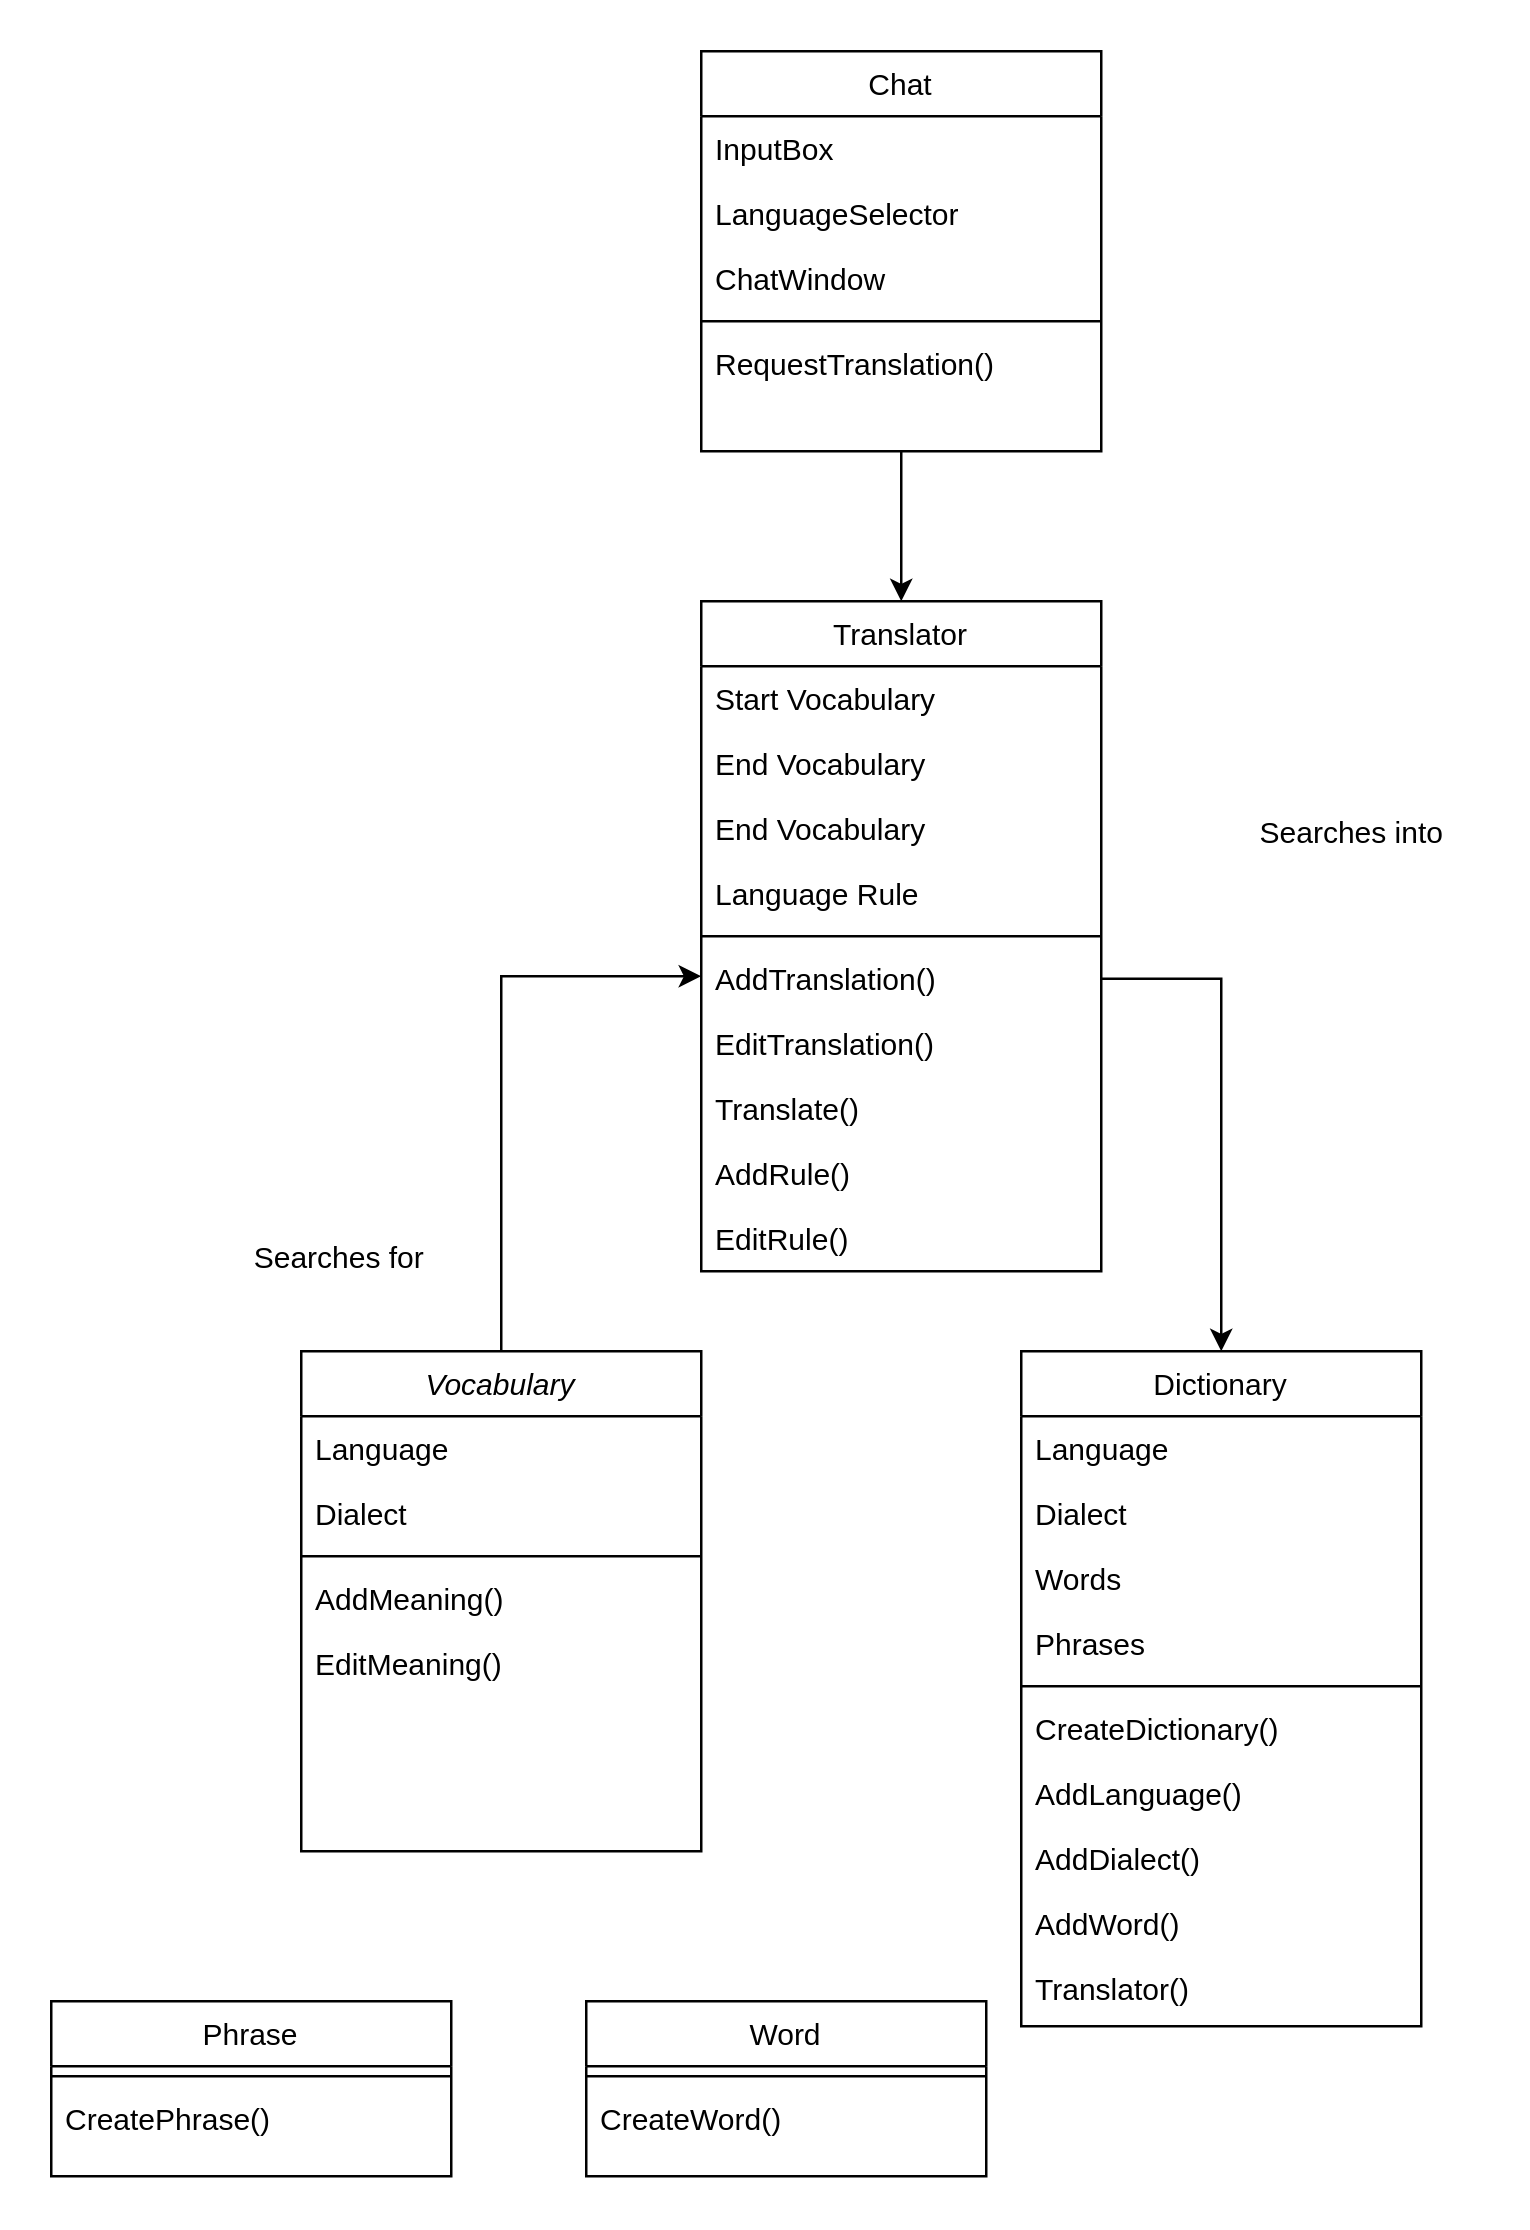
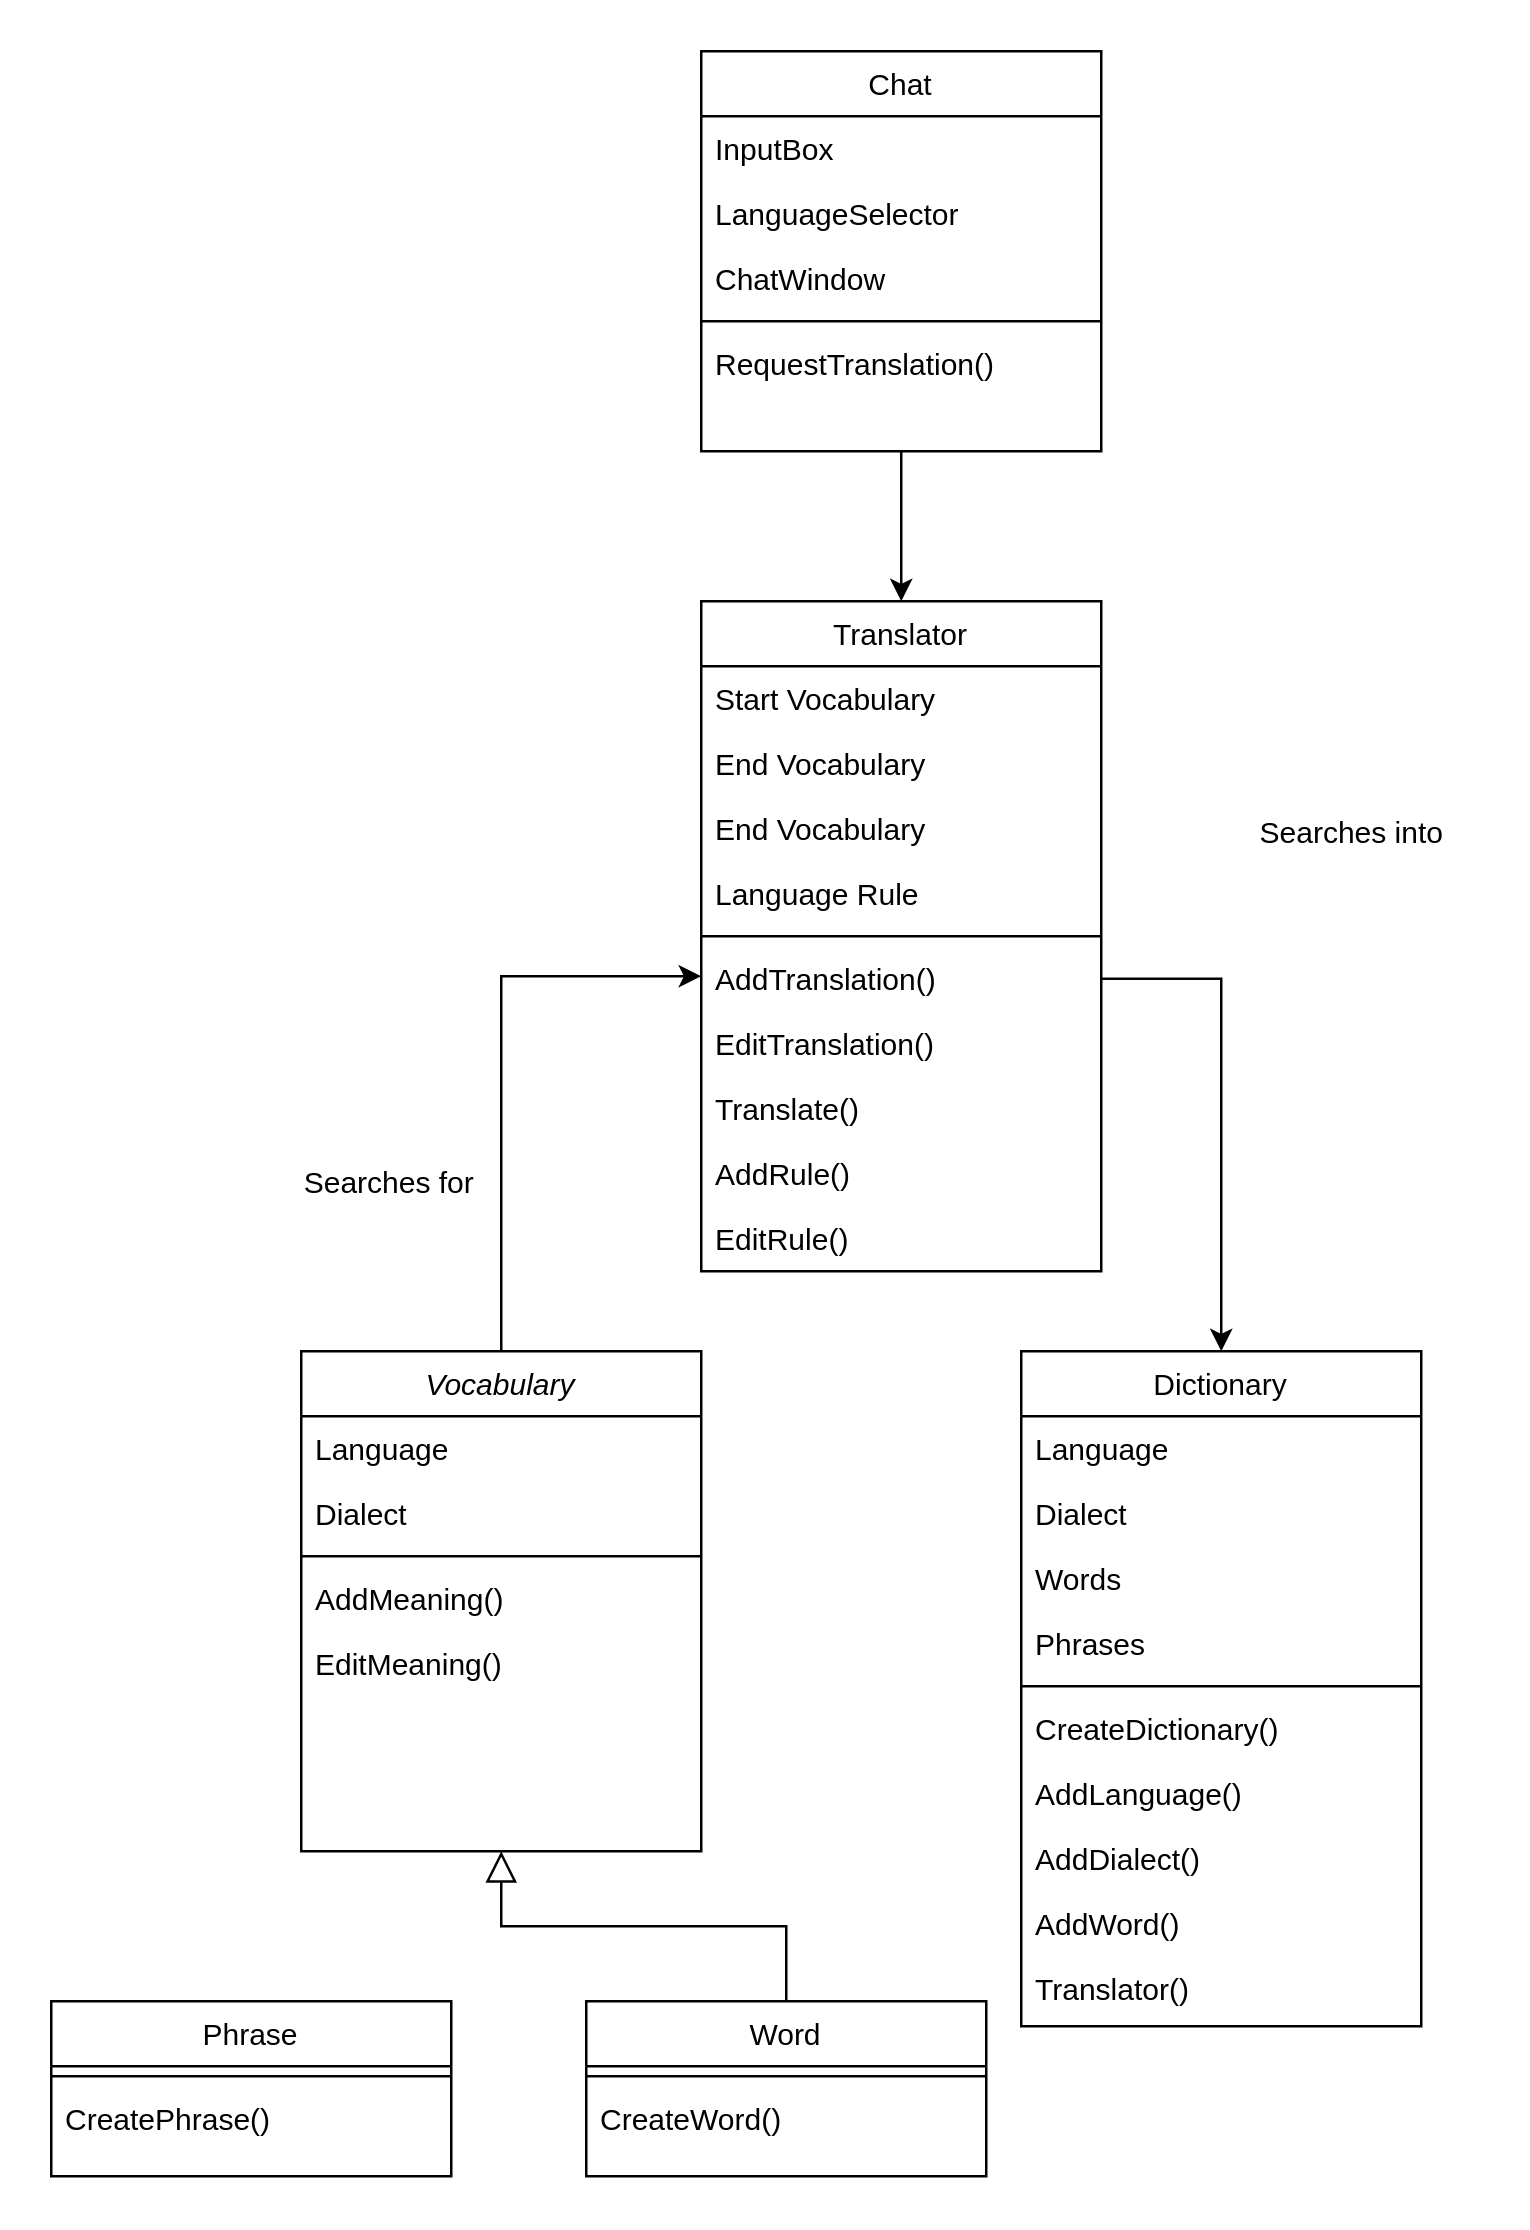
node "Searches for": moved (339, 1259) -> (389, 1184)
edge "Word" -> "Vocabulary": added
